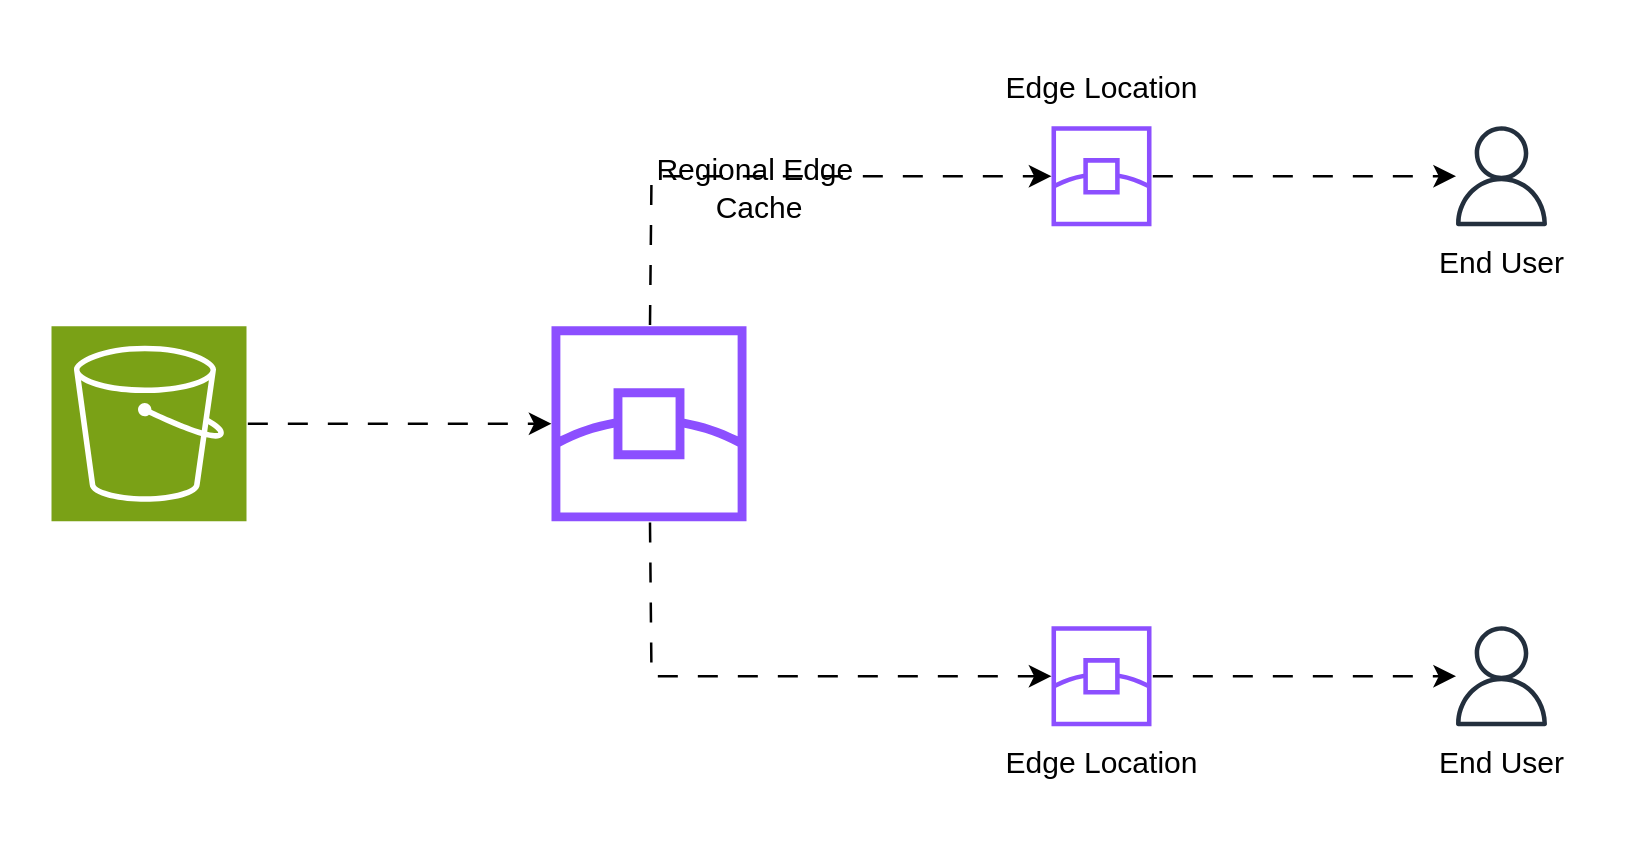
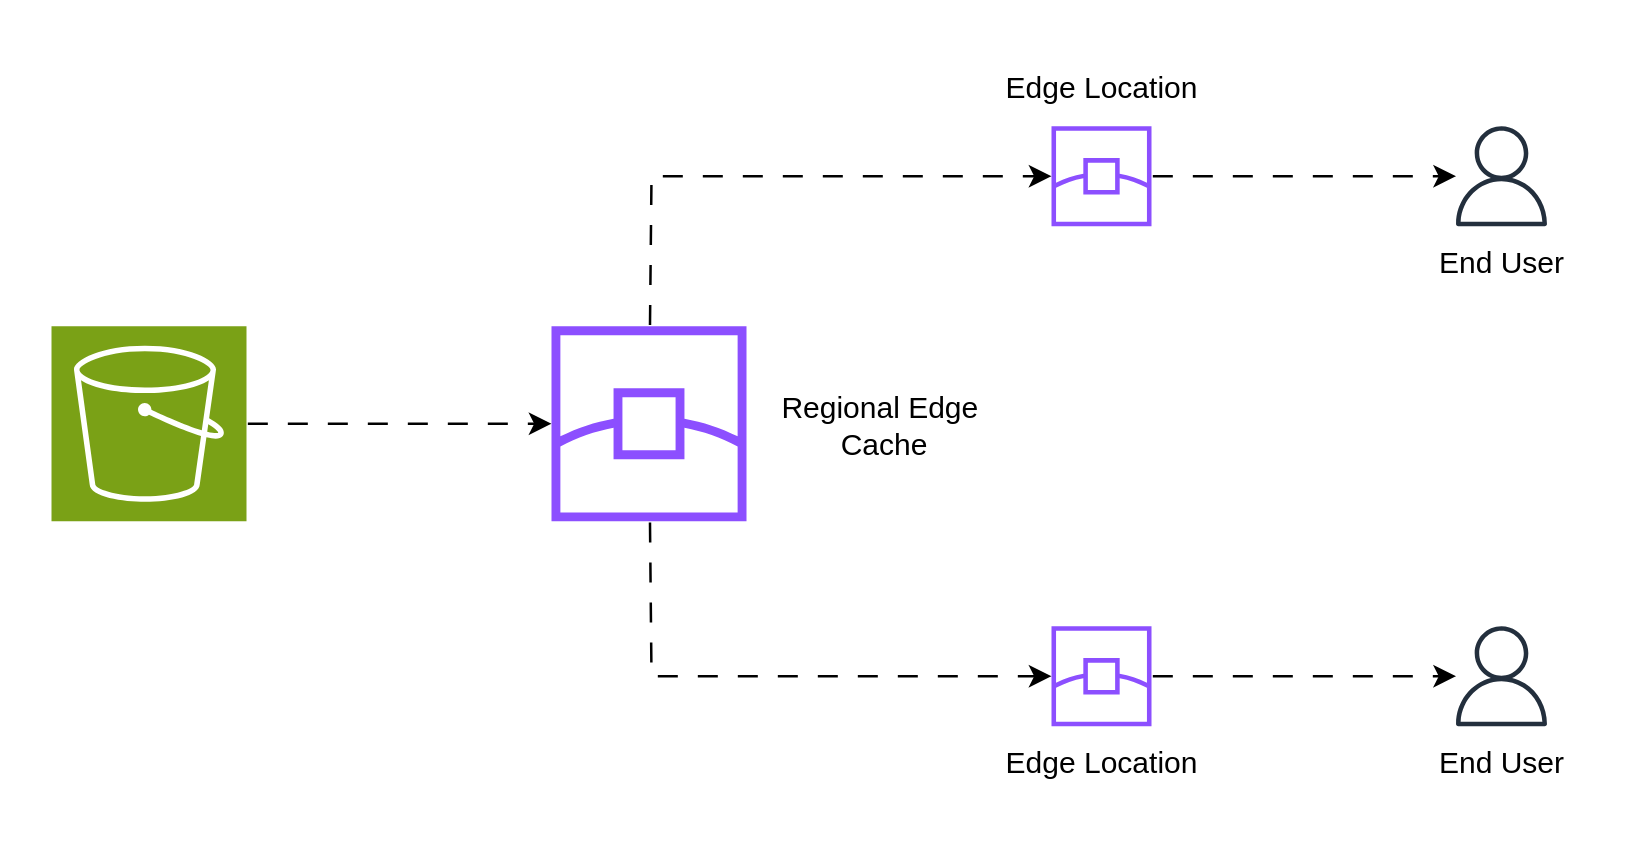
node "Regional Edge Cache": moved (759, 189) -> (884, 426)
